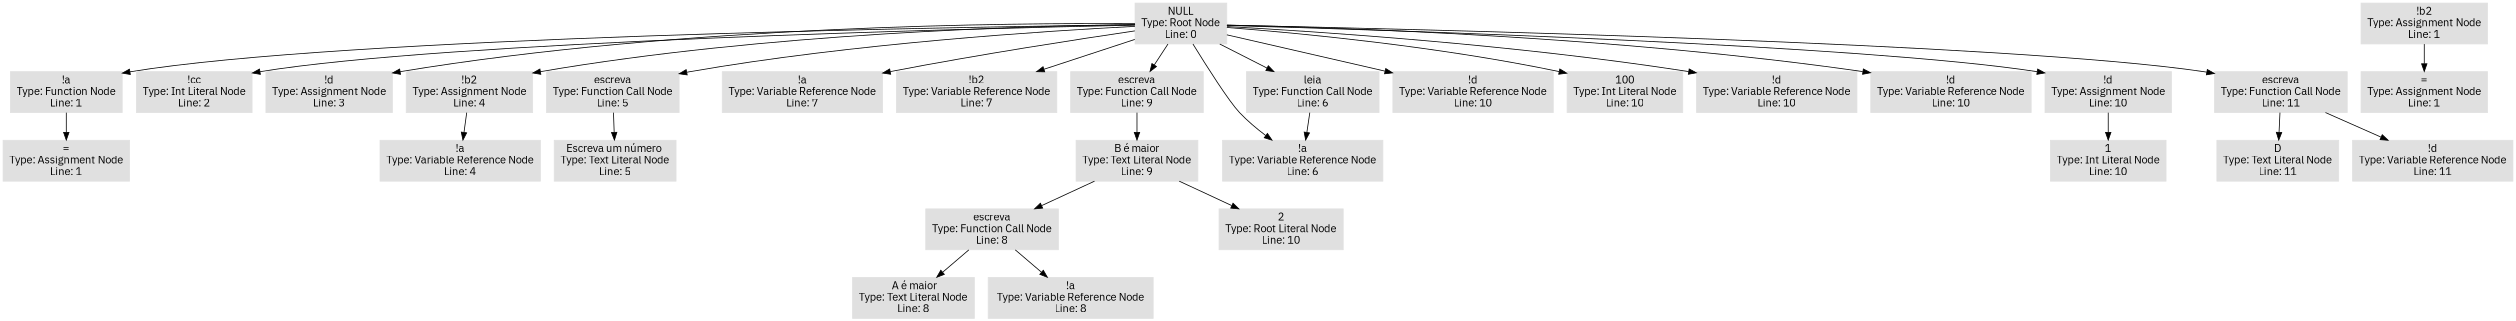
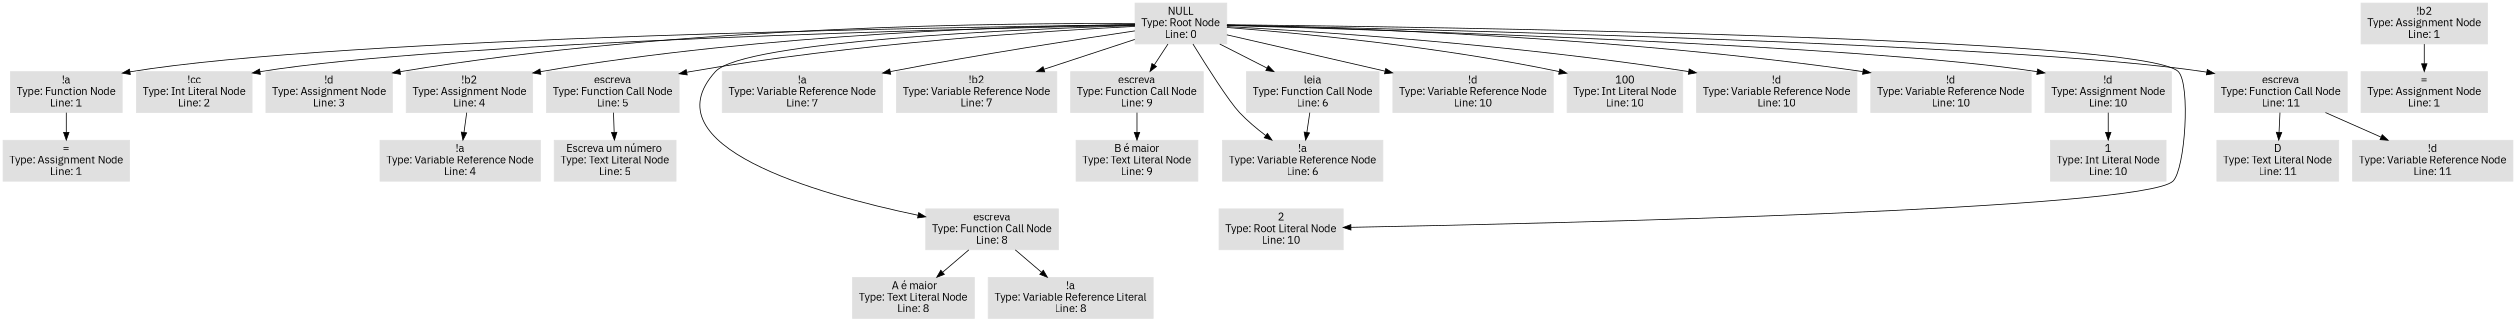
edge "B é maior Type: Text Literal Node Line: 9" -> "escreva Type: Function Call Node Line: 8": now "NULL Type: Root Node Line: 0" -> "escreva Type: Function Call Node Line: 8"
edge "B é maior Type: Text Literal Node Line: 9" -> "2 Type: Root Literal Node Line: 10": now "NULL Type: Root Node Line: 0" -> "2 Type: Root Literal Node Line: 10"
node "!a Type: Variable Reference Node Line: 8": label "!a Type: Variable Reference Node Line: 8" -> "!a Type: Variable Reference Literal Line: 8"
